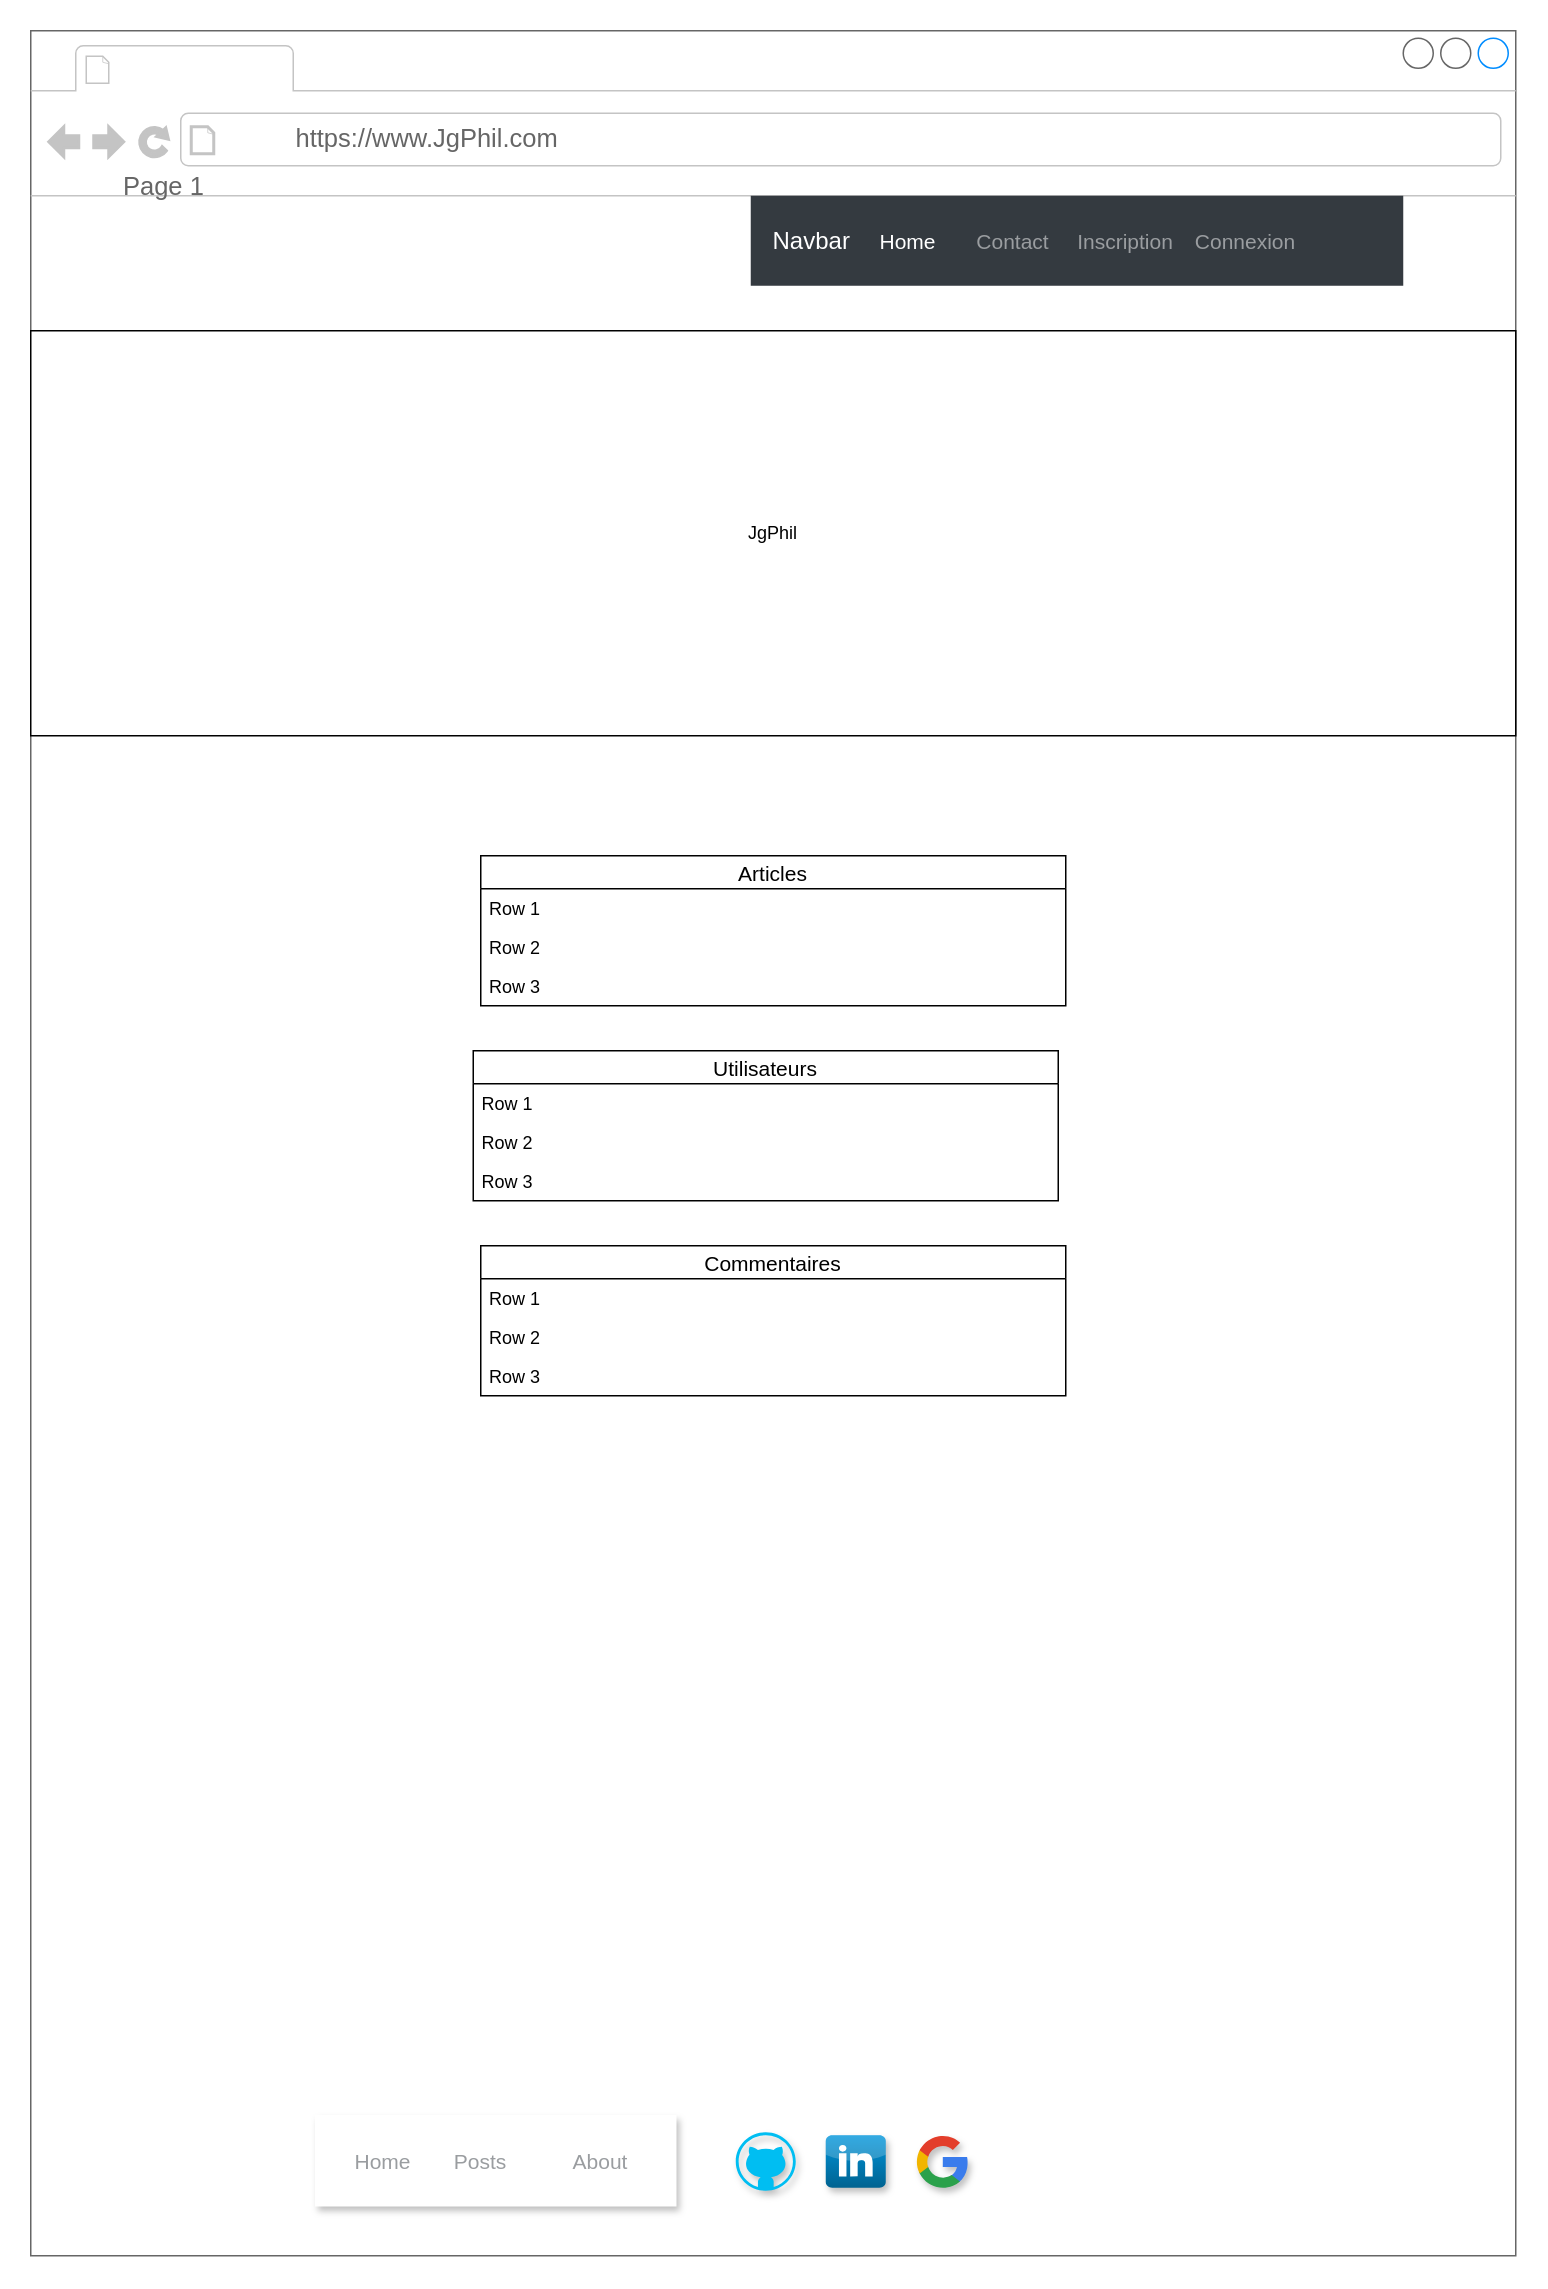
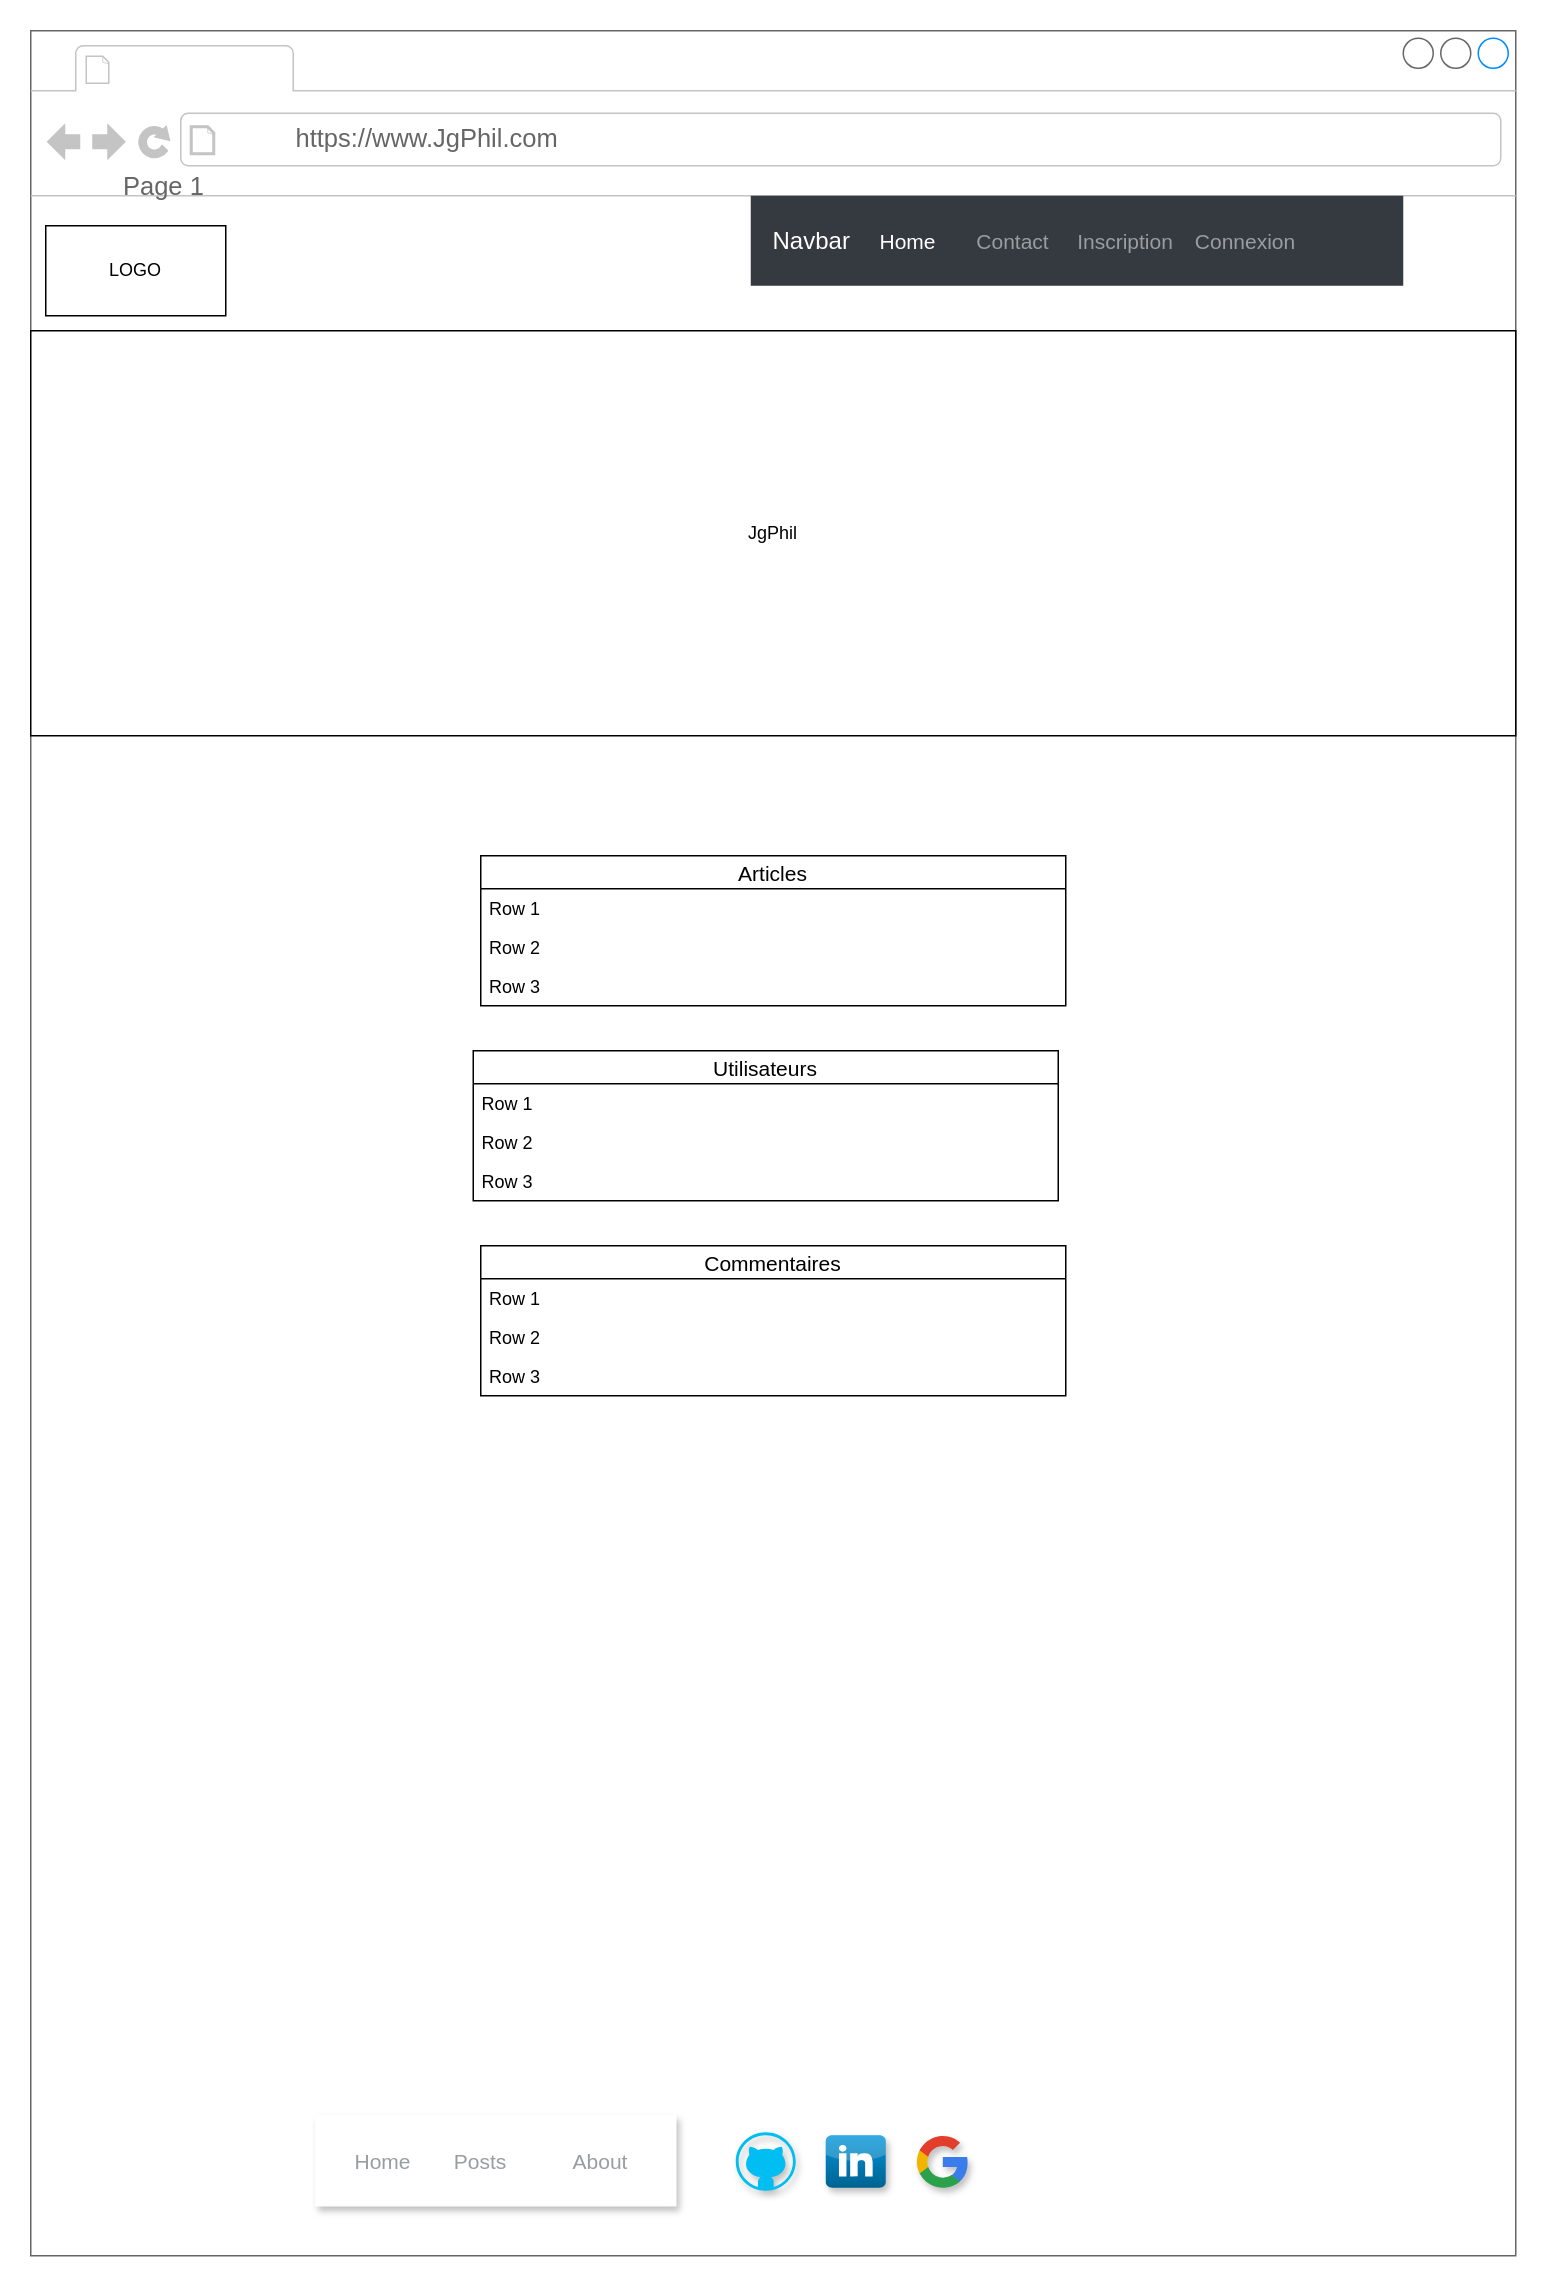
node "LOGO": added
